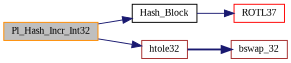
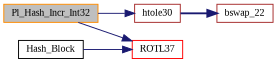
edge "Pl_Hash_Incr_Int32" -> "Hash_Block": now "Pl_Hash_Incr_Int32" -> "ROTL37"
node "htole32": label "htole32" -> "htole30"
node "bswap_32": label "bswap_32" -> "bswap_22"
